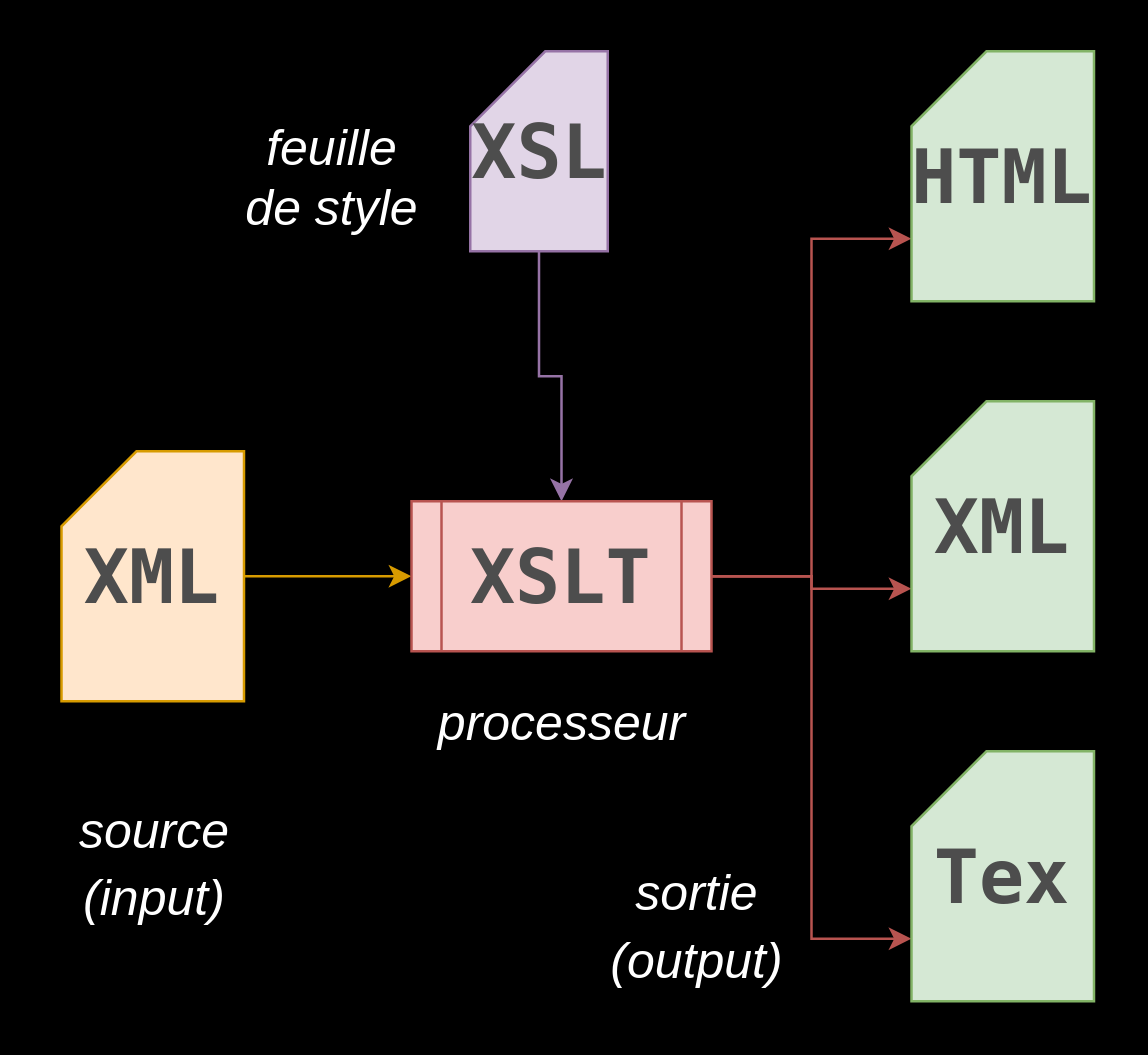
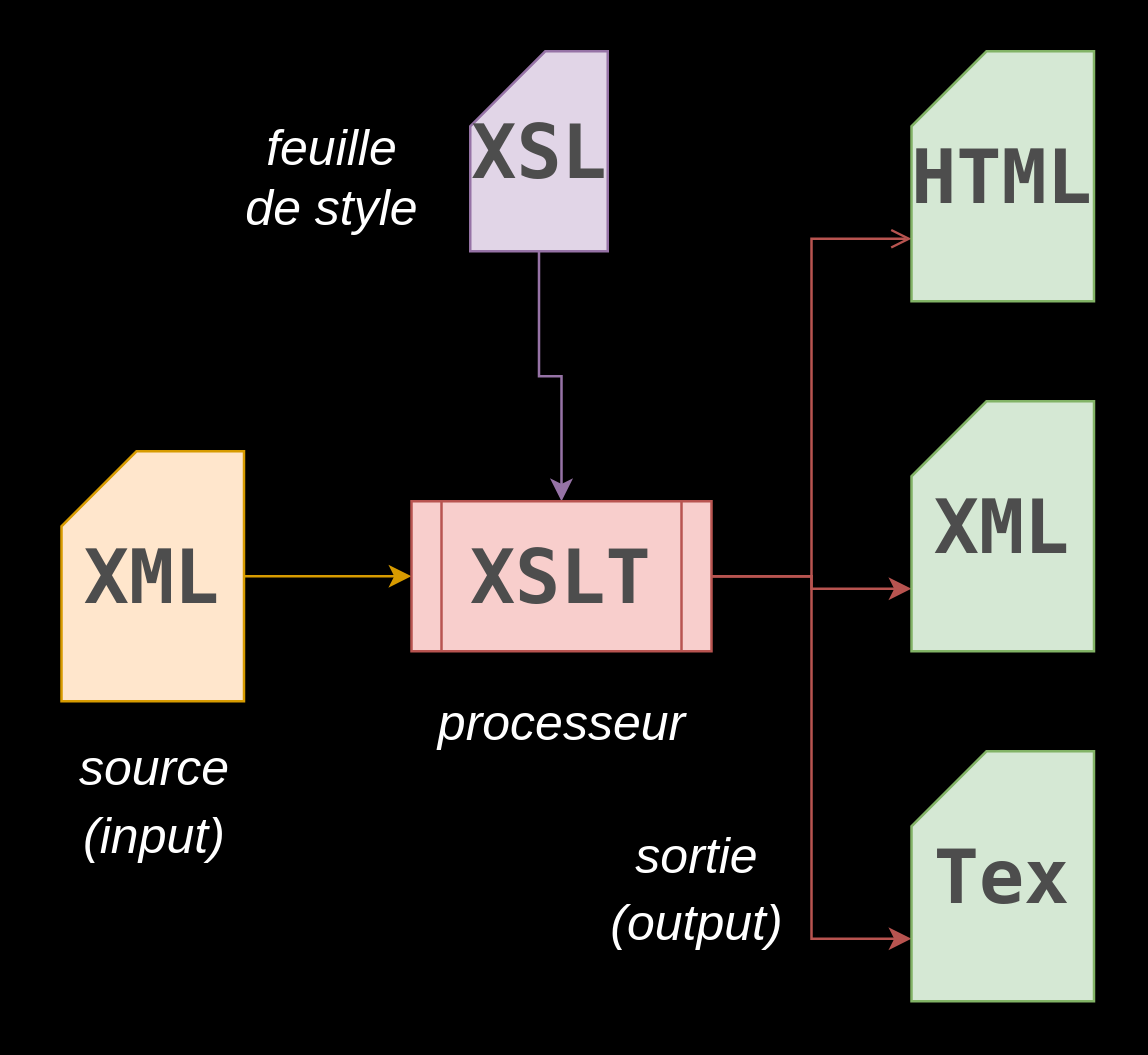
edge "XSLT" -> "HTML": arrowhead classic -> open
node "source (input)": moved (153, 851) -> (153, 789)
node "sortie (output)": moved (696, 914) -> (696, 876)
